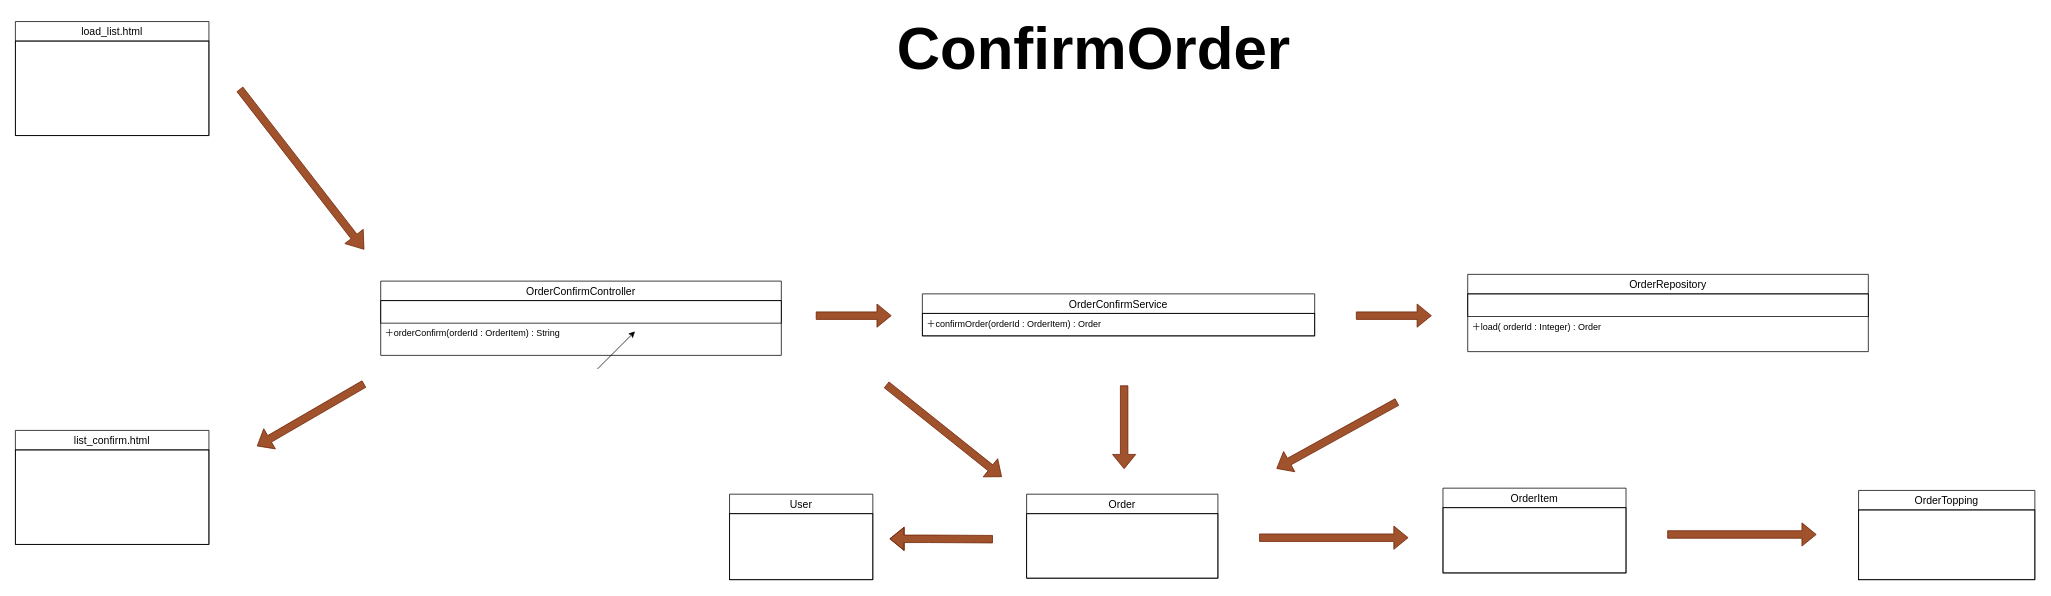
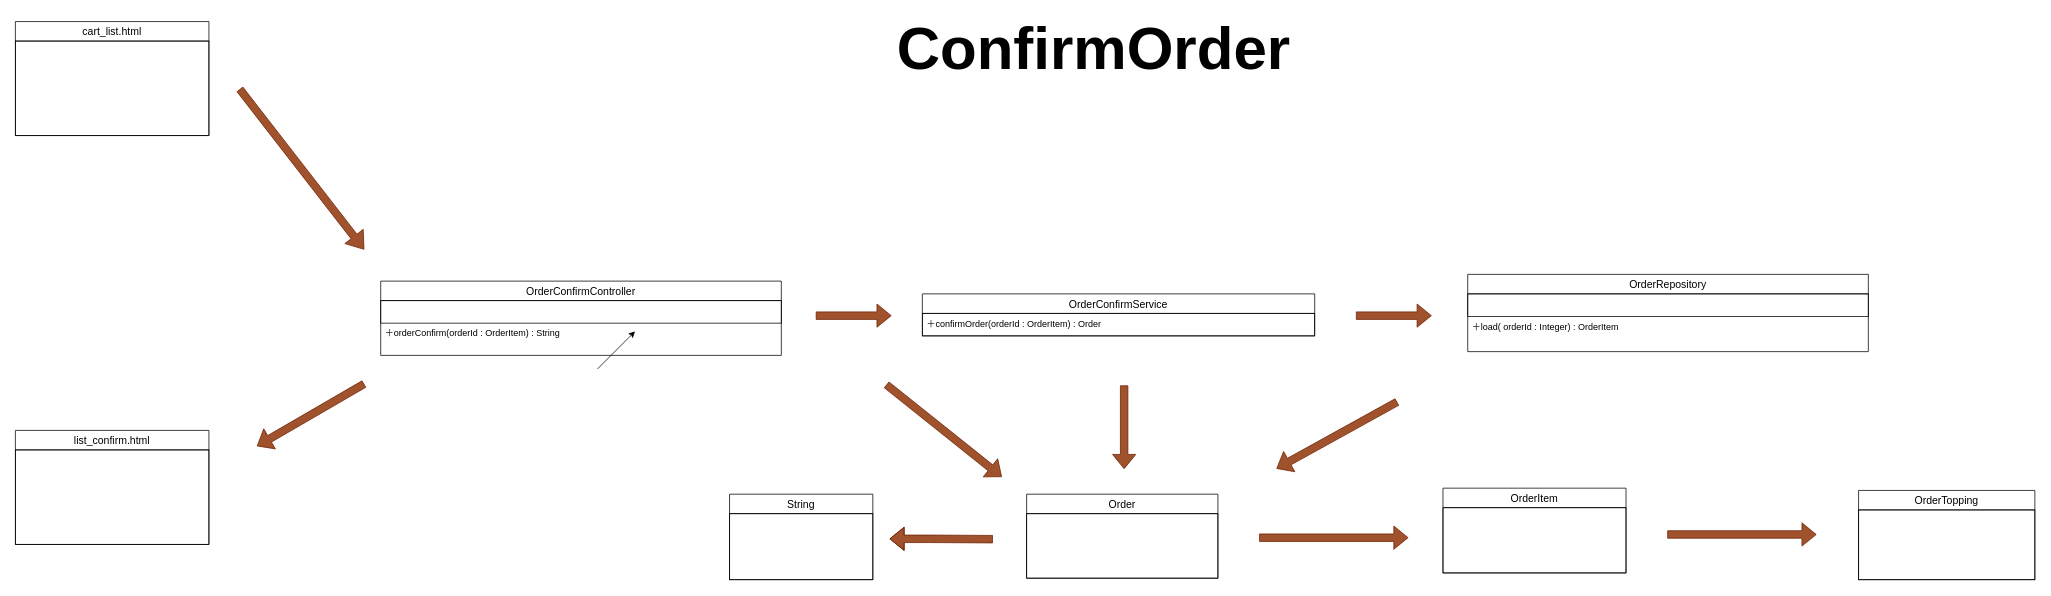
node "load_list.html": label "load_list.html" -> "cart_list.html"
node "＋load( orderId : Integer) : Order": label "＋load( orderId : Integer) : Order" -> "＋load( orderId : Integer) : OrderItem"
node "User": label "User" -> "String"
